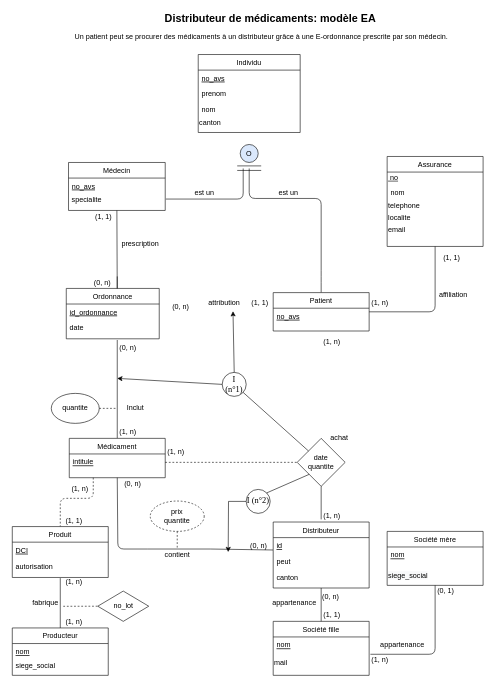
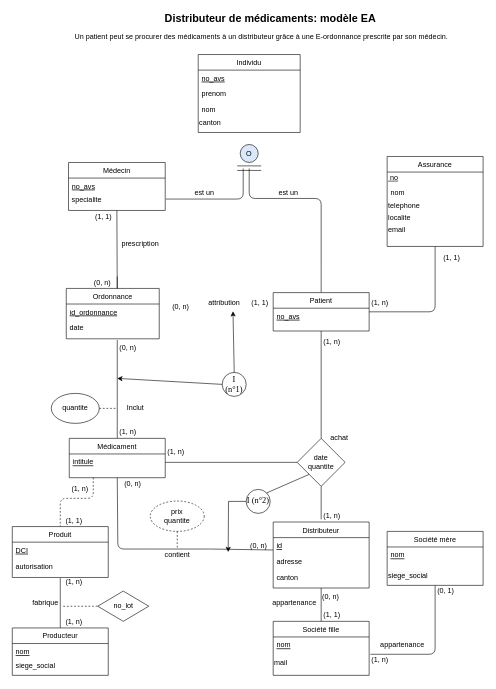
node "affiliation": removed
edge "I (n°1)" -- "date quantite": now "Patient" -- "date quantite"
edge "intitule" -- "date quantite": style dashed -> solid
node "peut": label "peut" -> "adresse"
